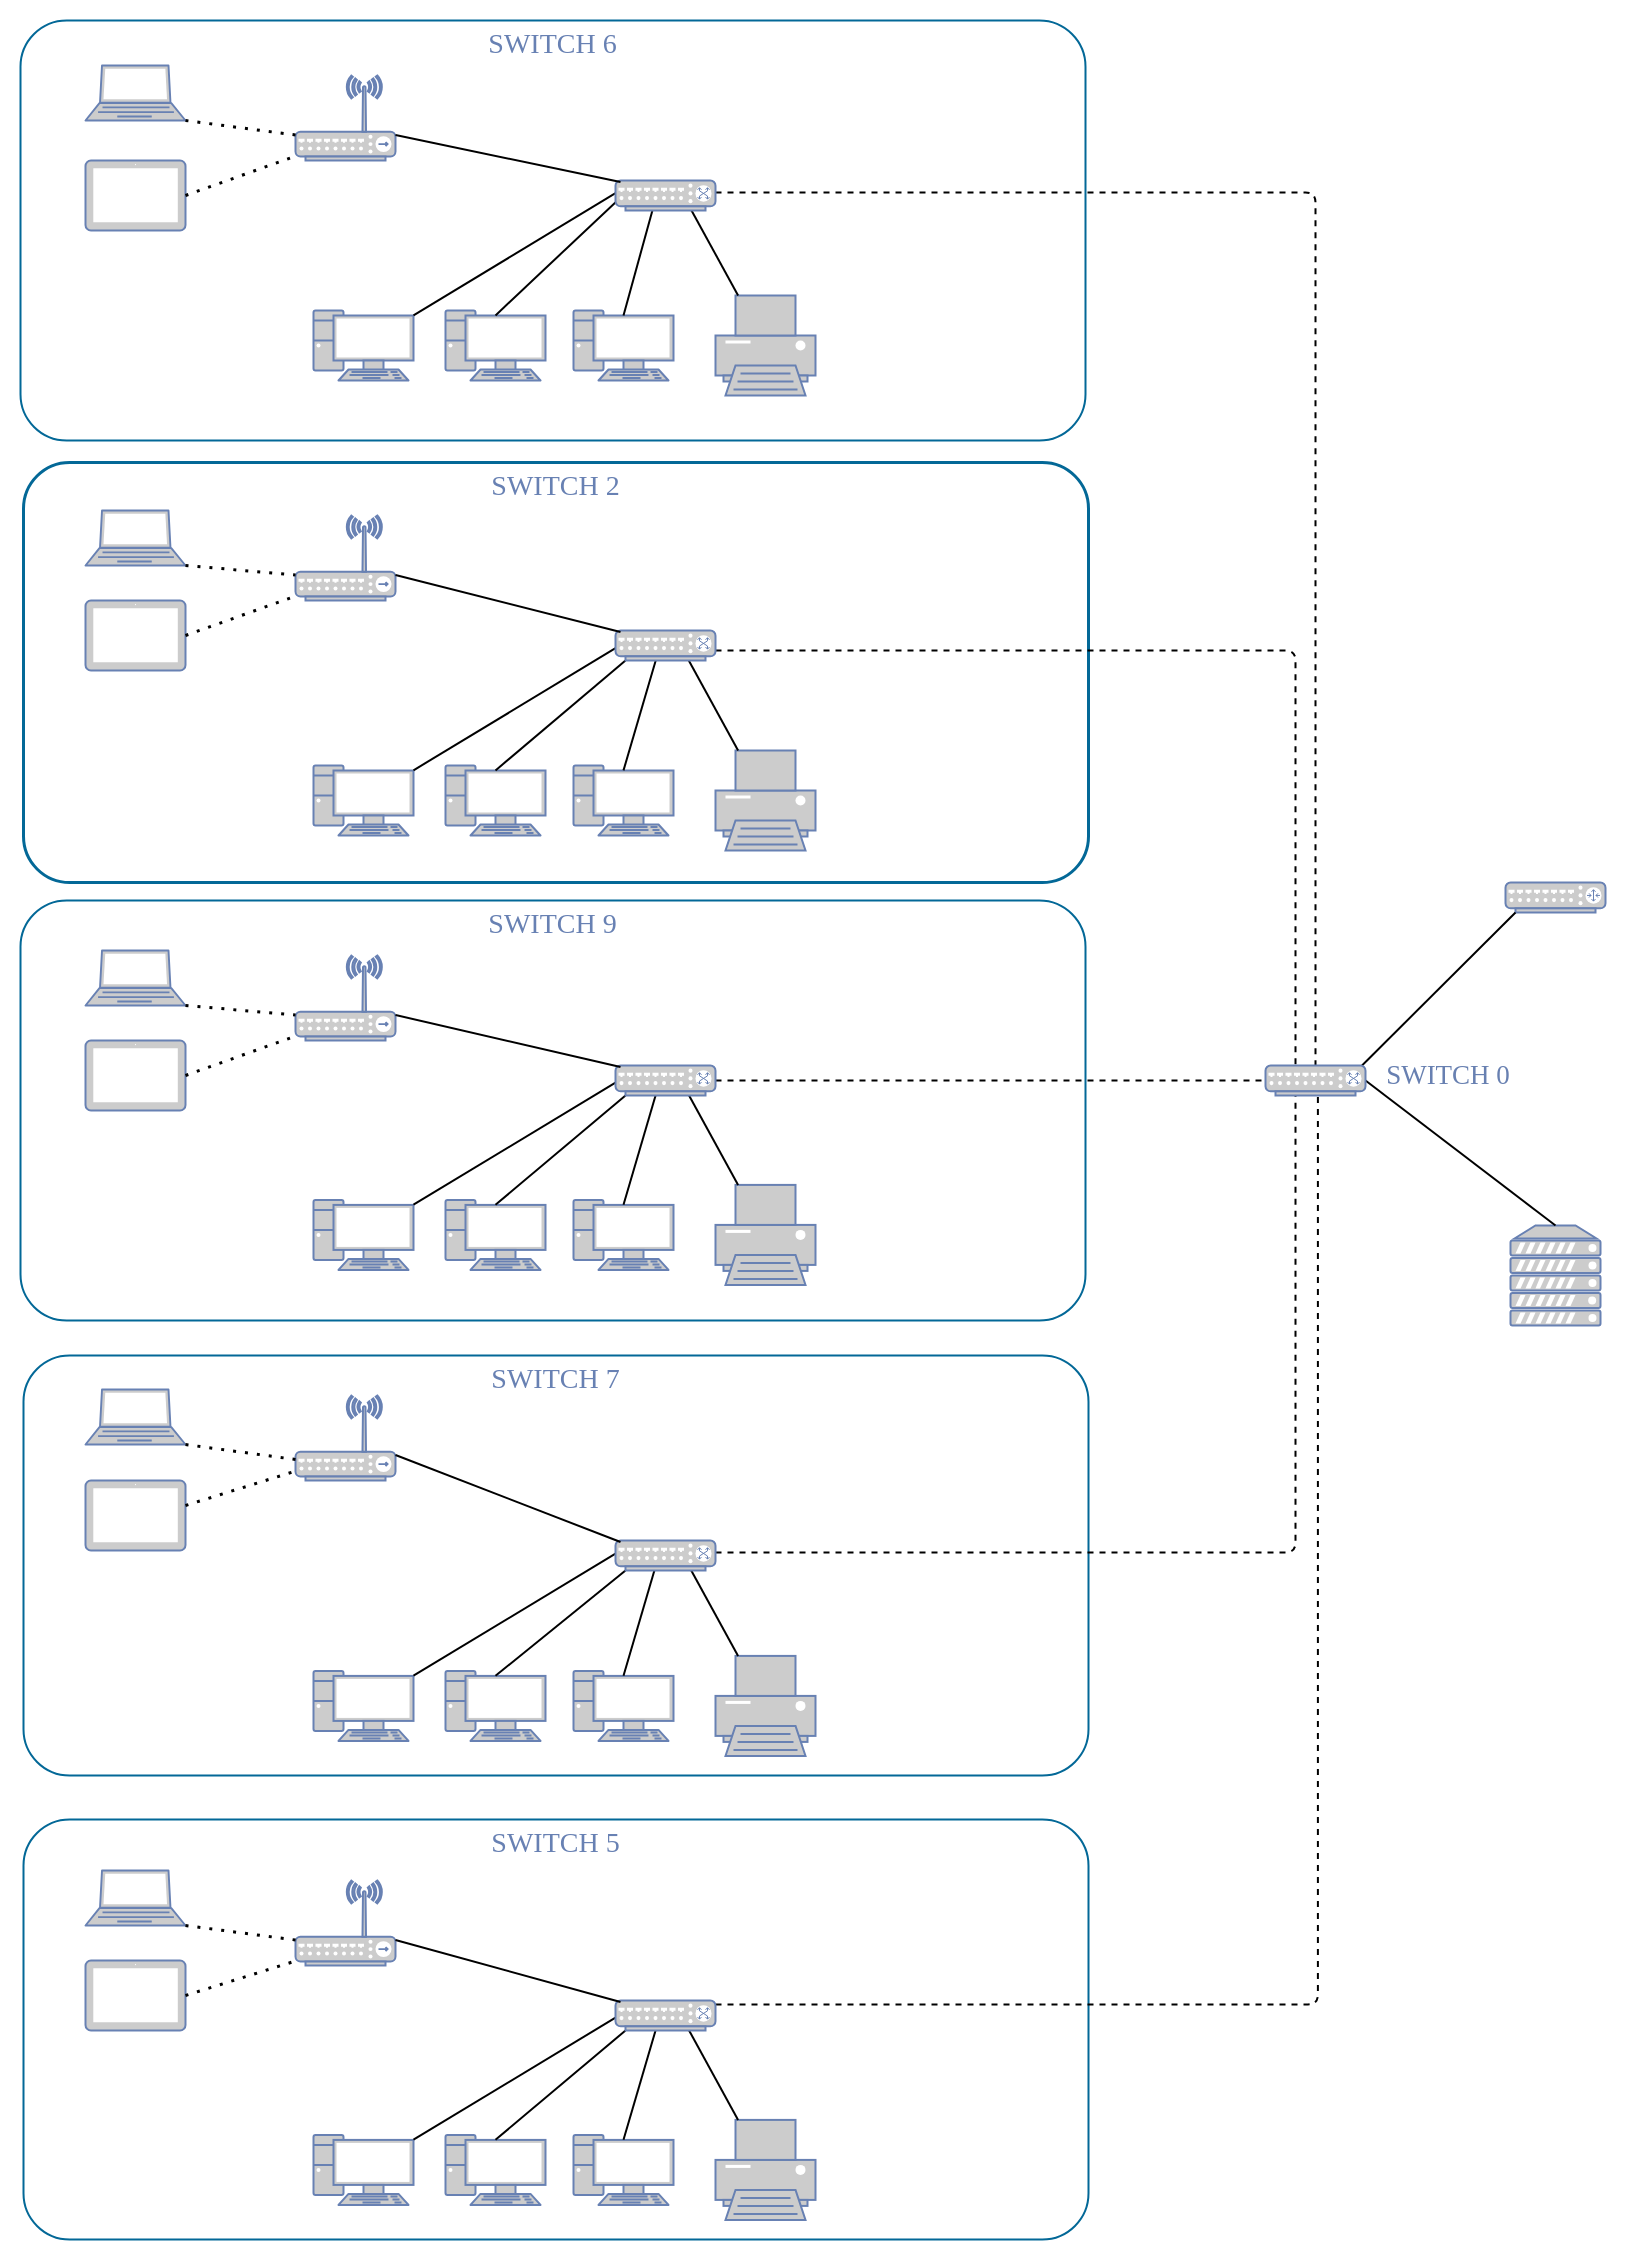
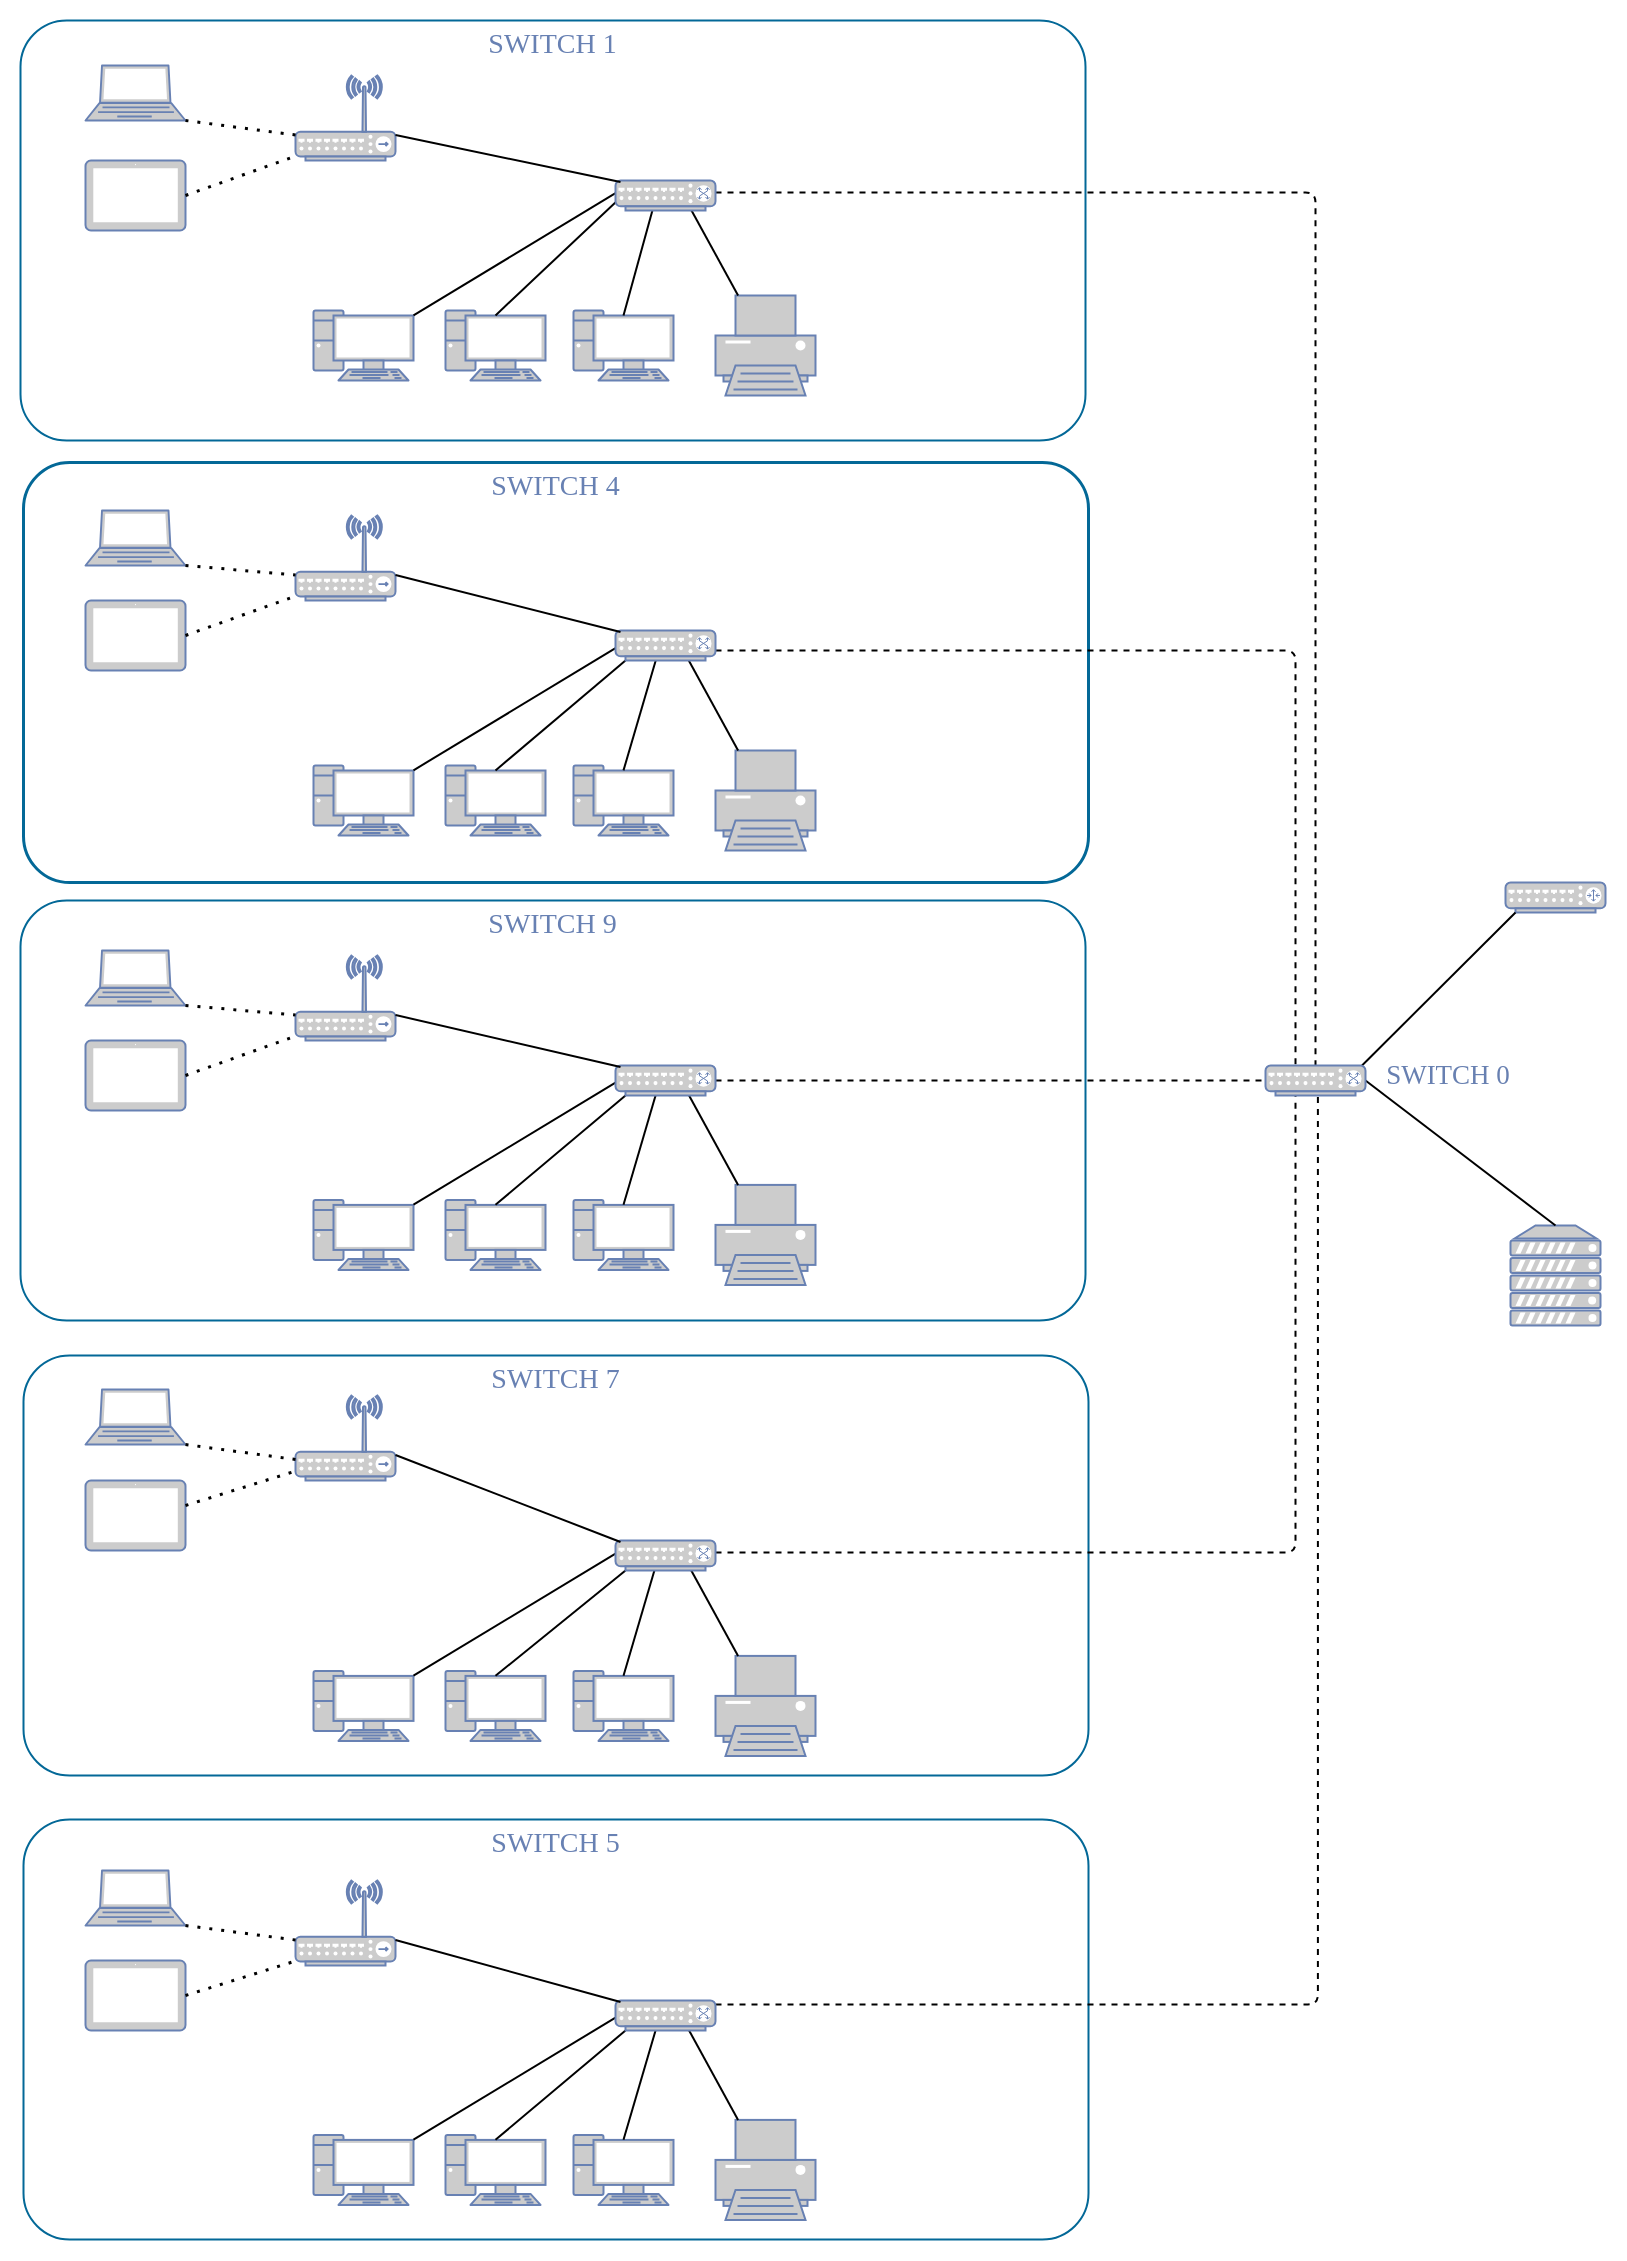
node "SWITCH 6": label "SWITCH 6" -> "SWITCH 1"
node "SWITCH 2": label "SWITCH 2" -> "SWITCH 4"
